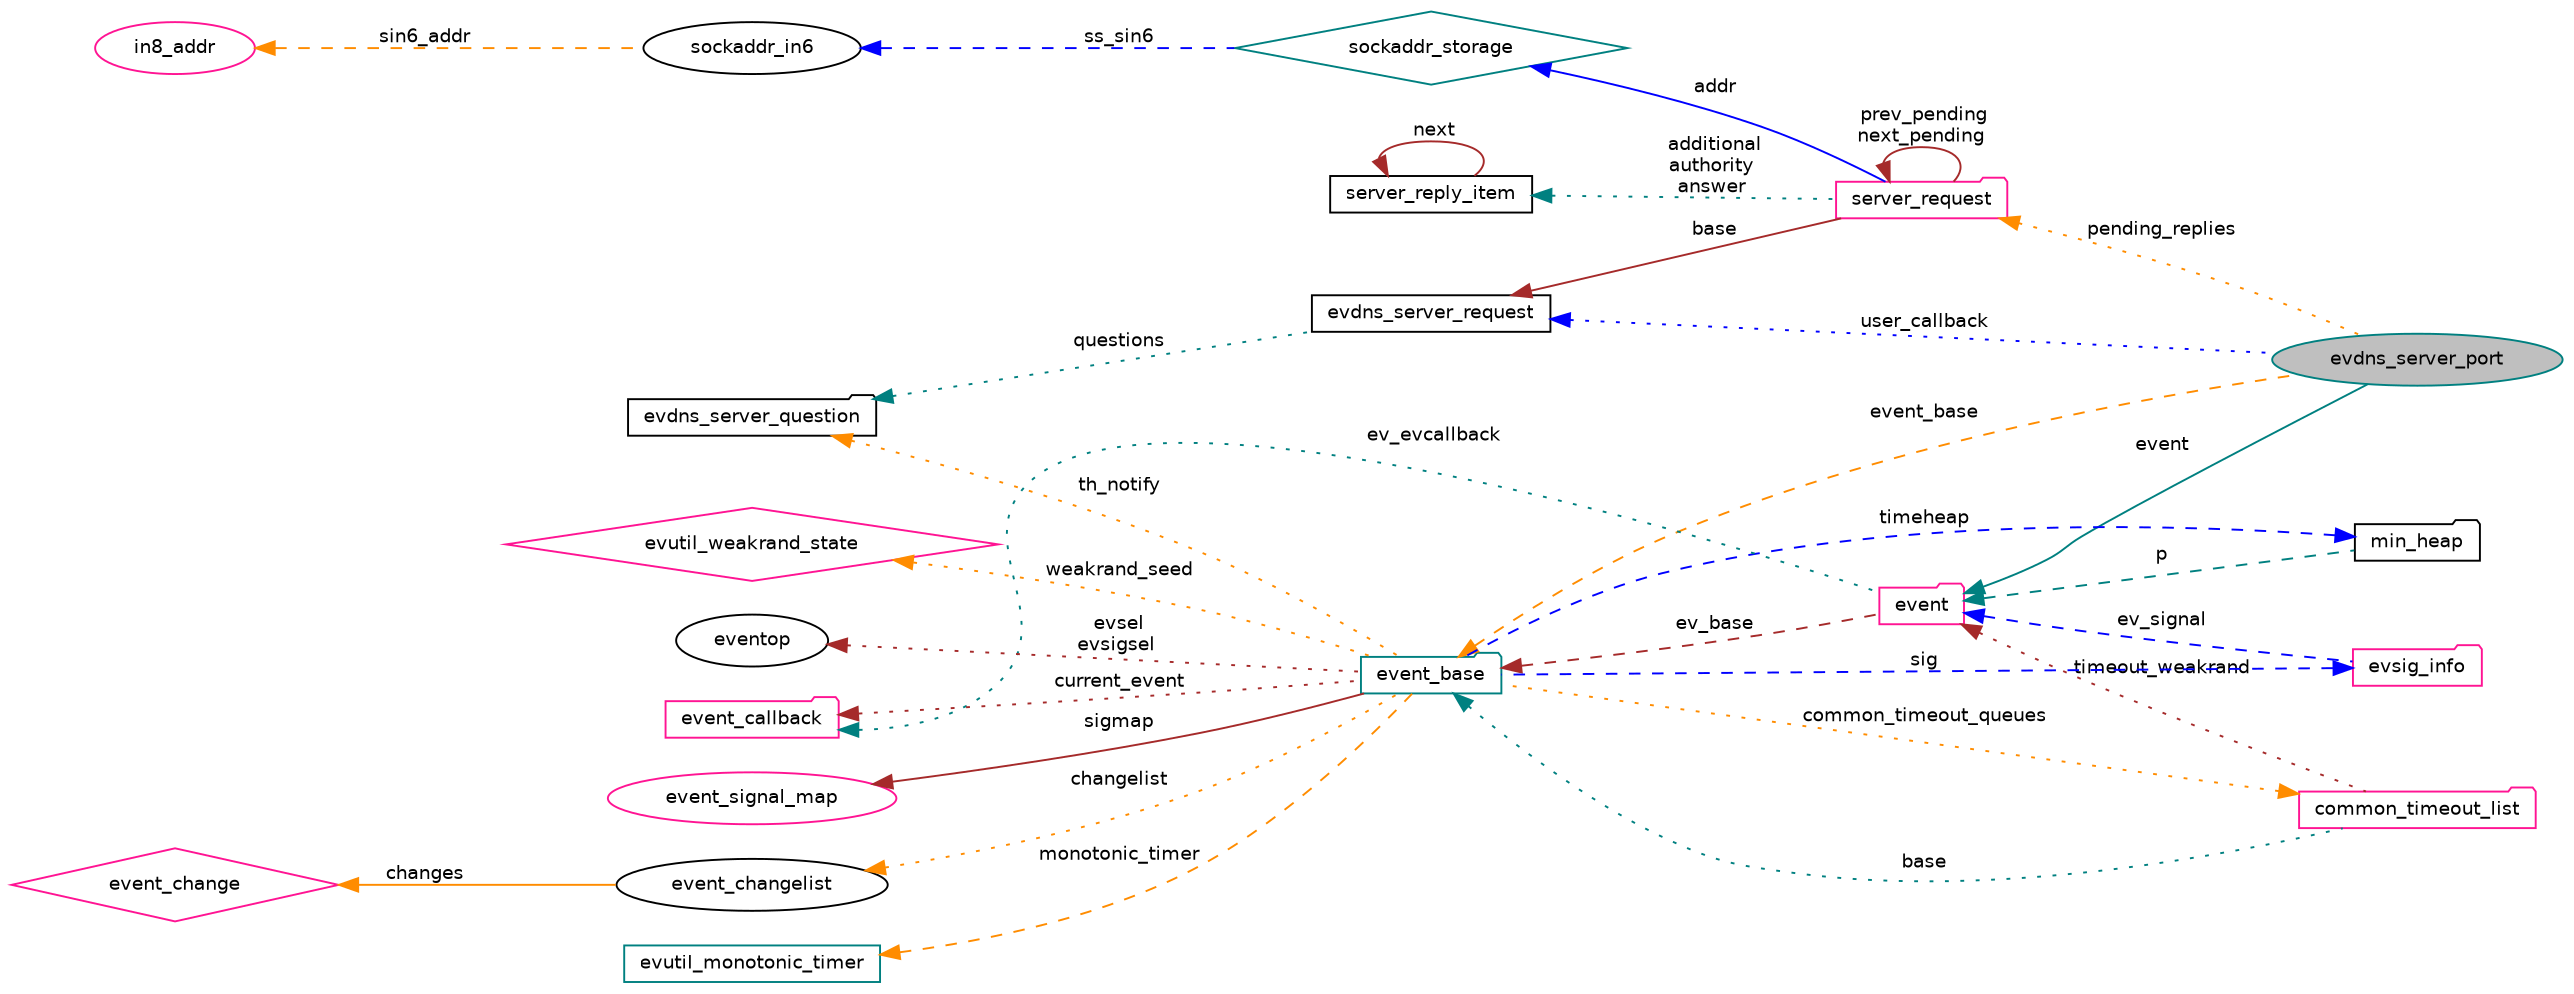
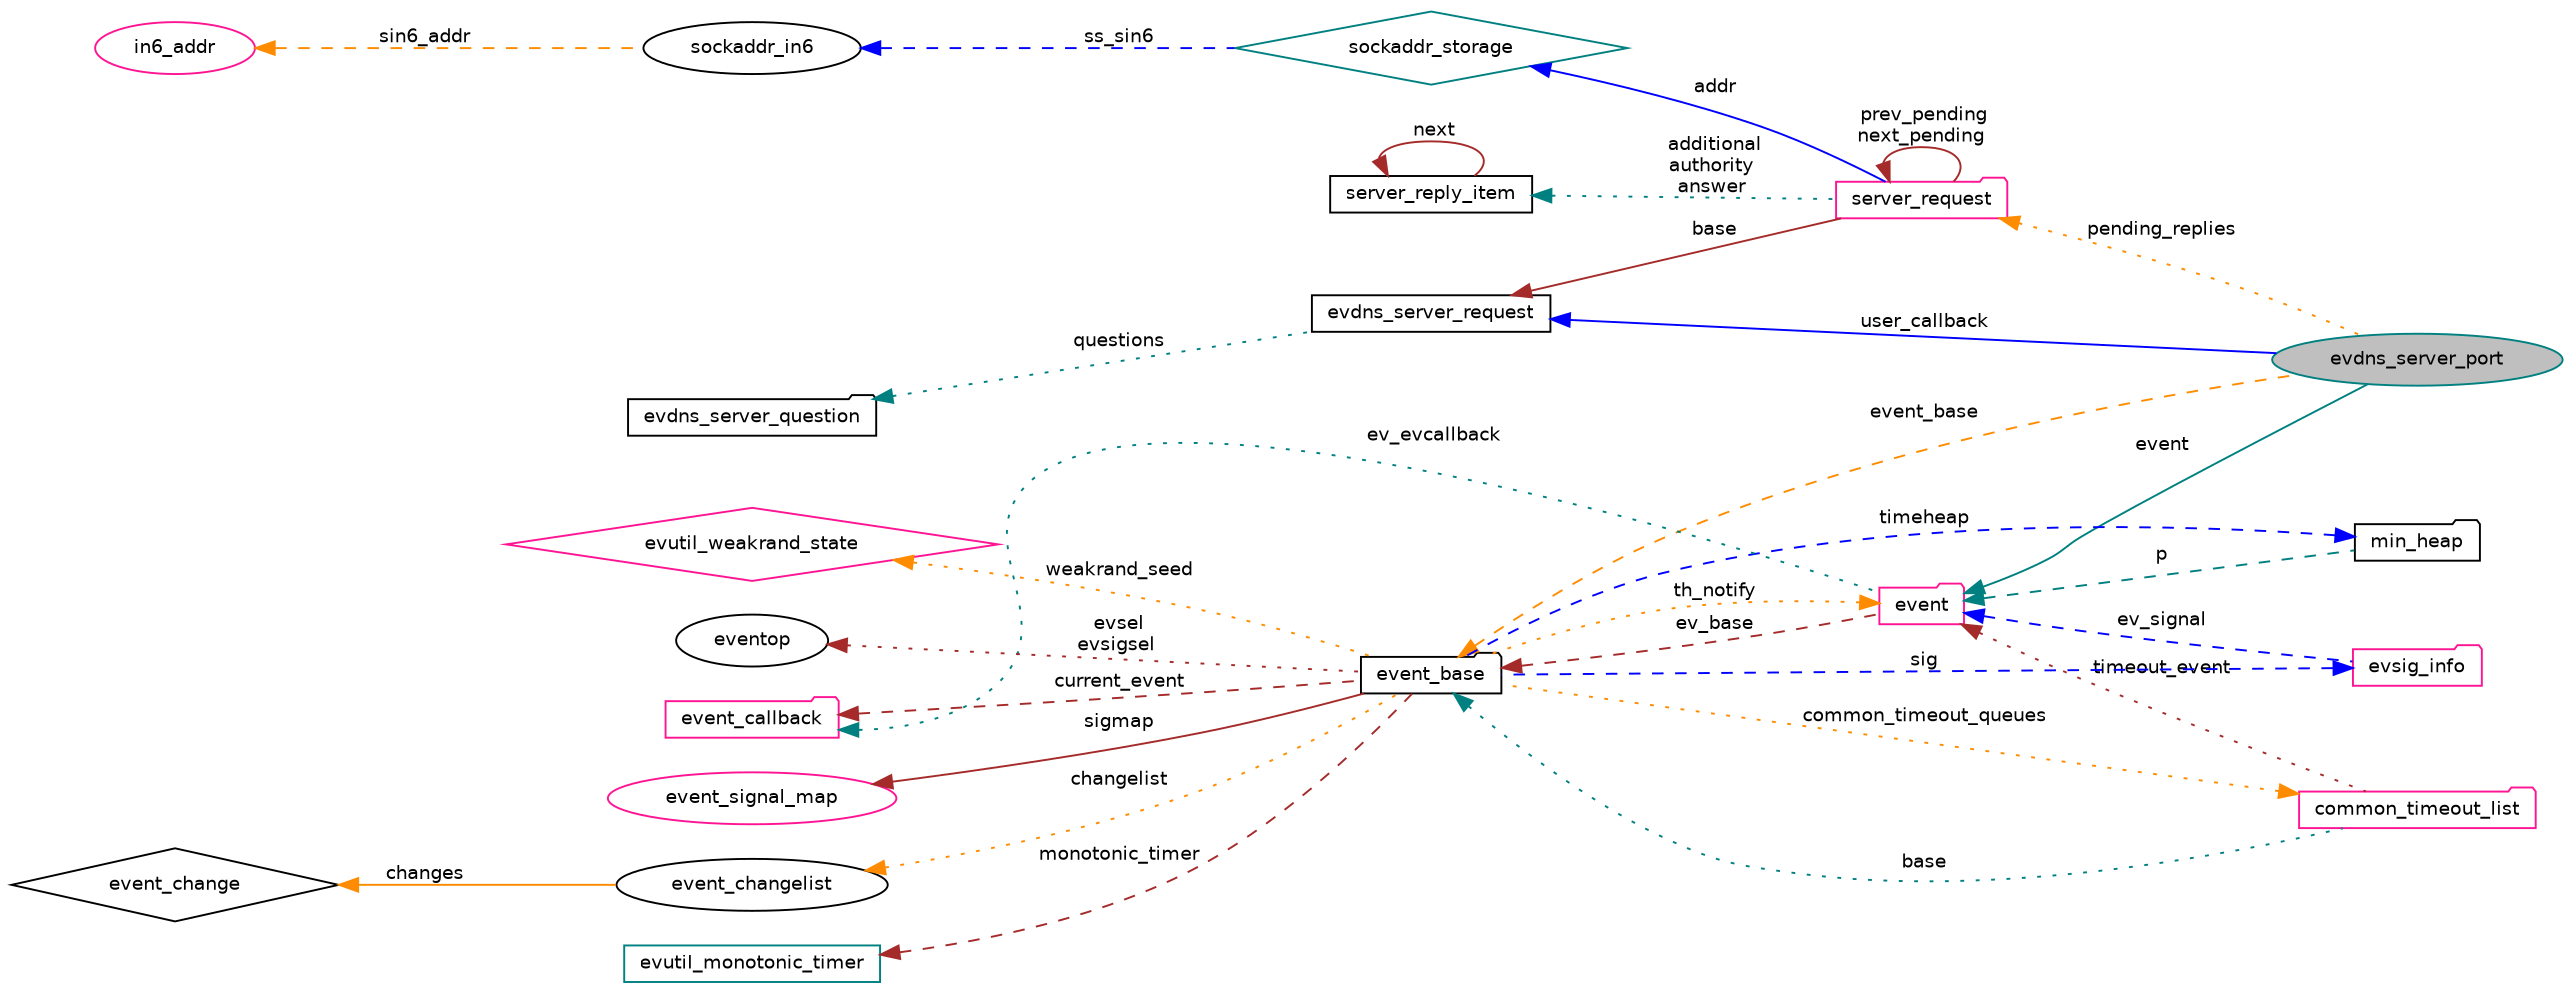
node "in8_addr": label "in8_addr" -> "in6_addr"
edge "evdns_server_port" -> "evdns_server_request": style dotted -> solid
edge "event_base" -> "evdns_server_question": now "event_base" -> "event"
edge "common_timeout_list" -> "event": label " timeout_weakrand" -> " timeout_event"
node "event_base": color teal -> black
edge "event_base" -> "event_callback": style dotted -> dashed
edge "event_base" -> "evutil_monotonic_timer": color darkorange -> brown
node "event_change": color deeppink -> black
